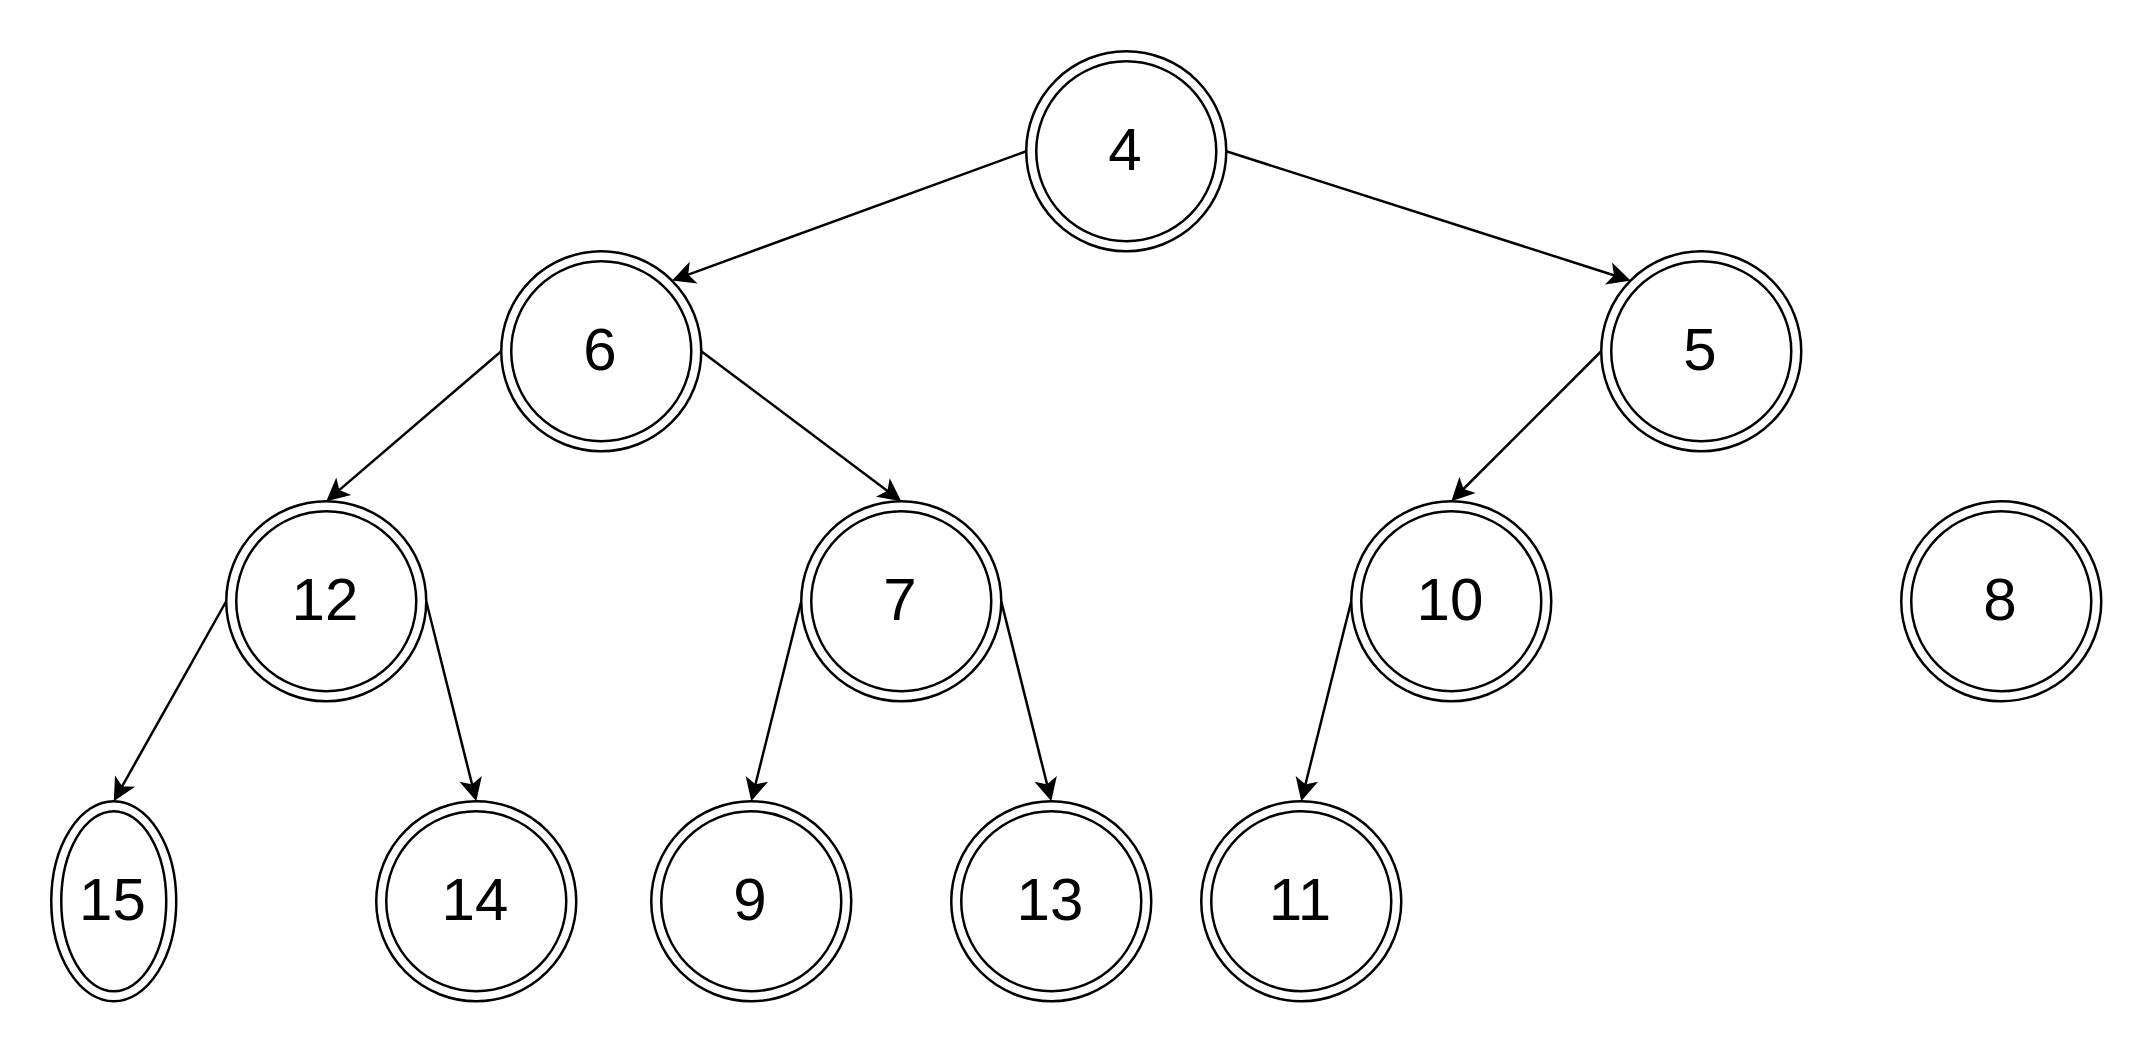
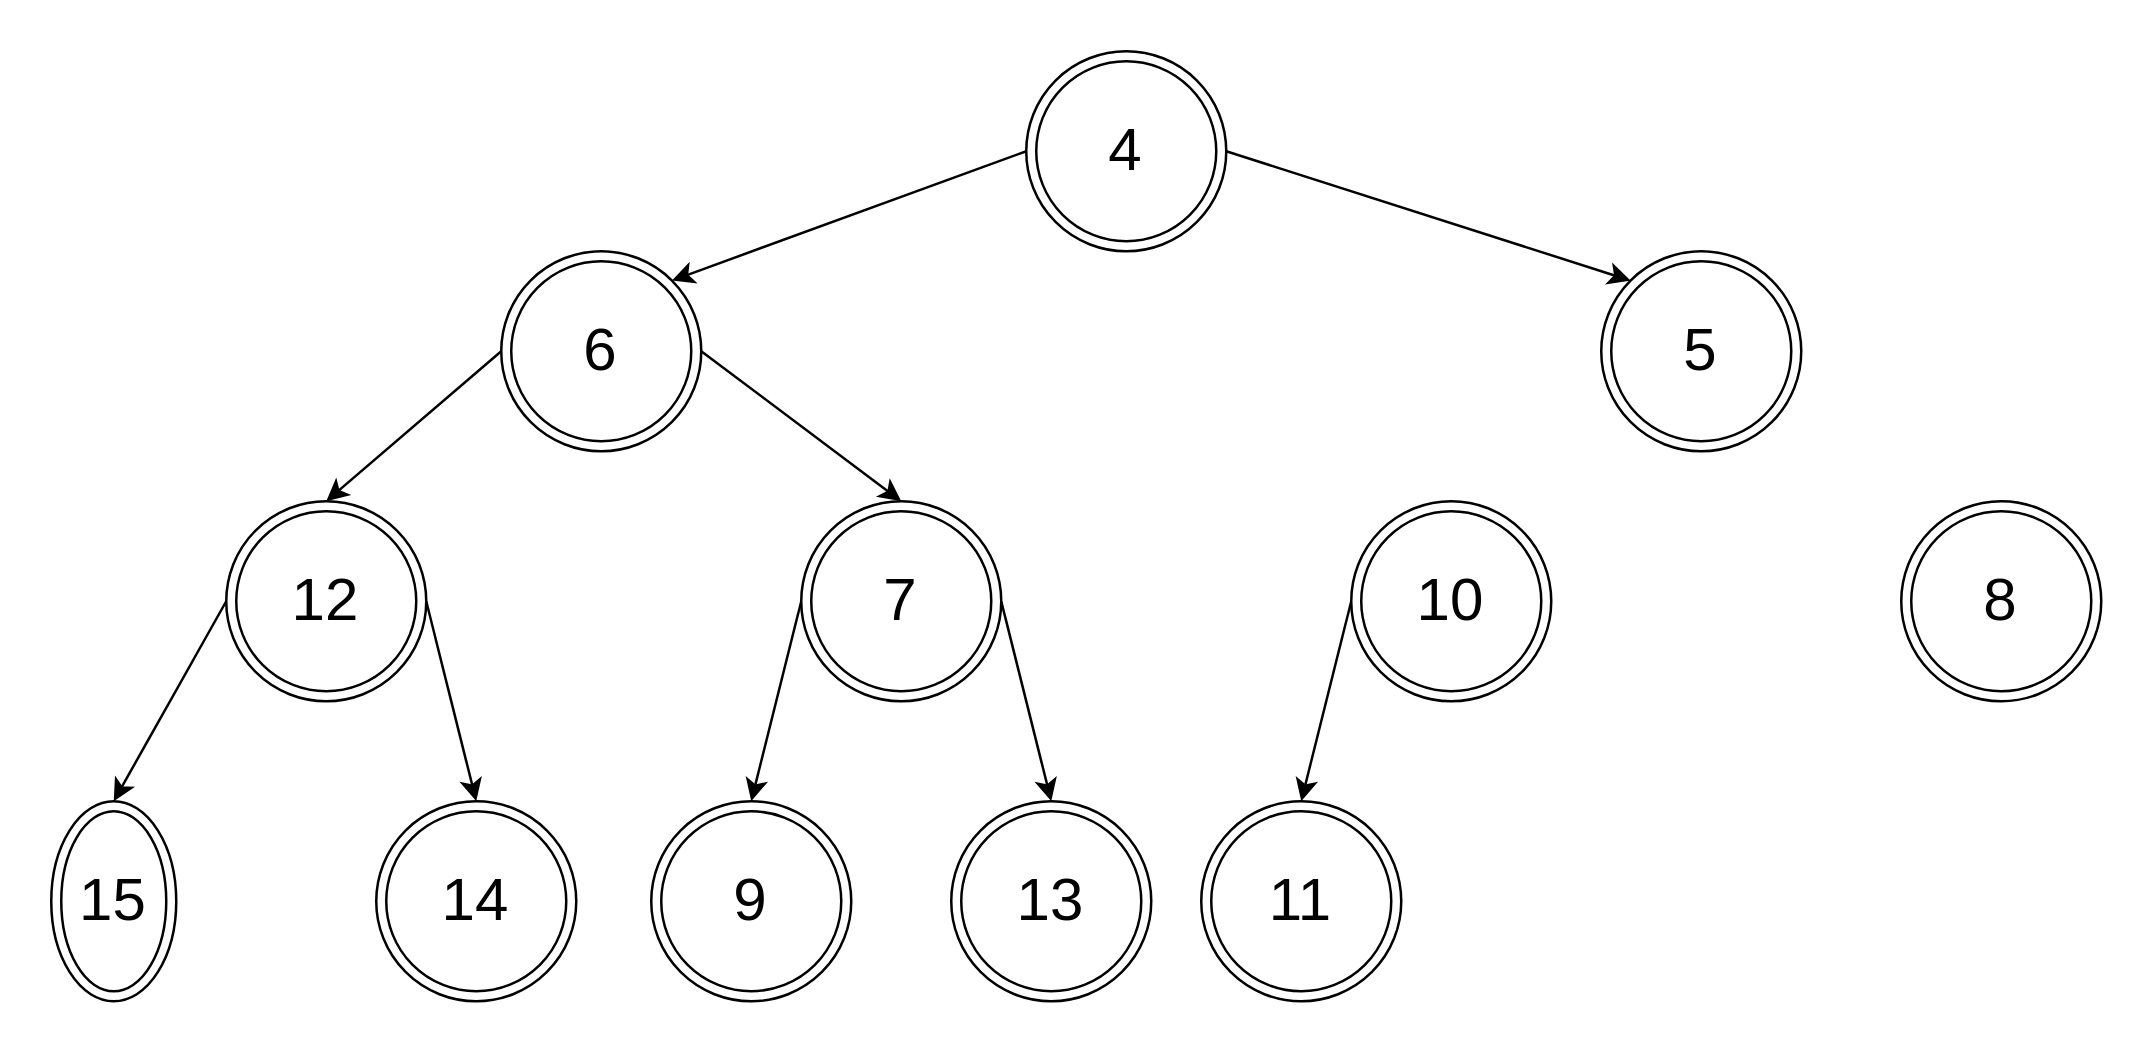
edge "5" -> "10": removed
